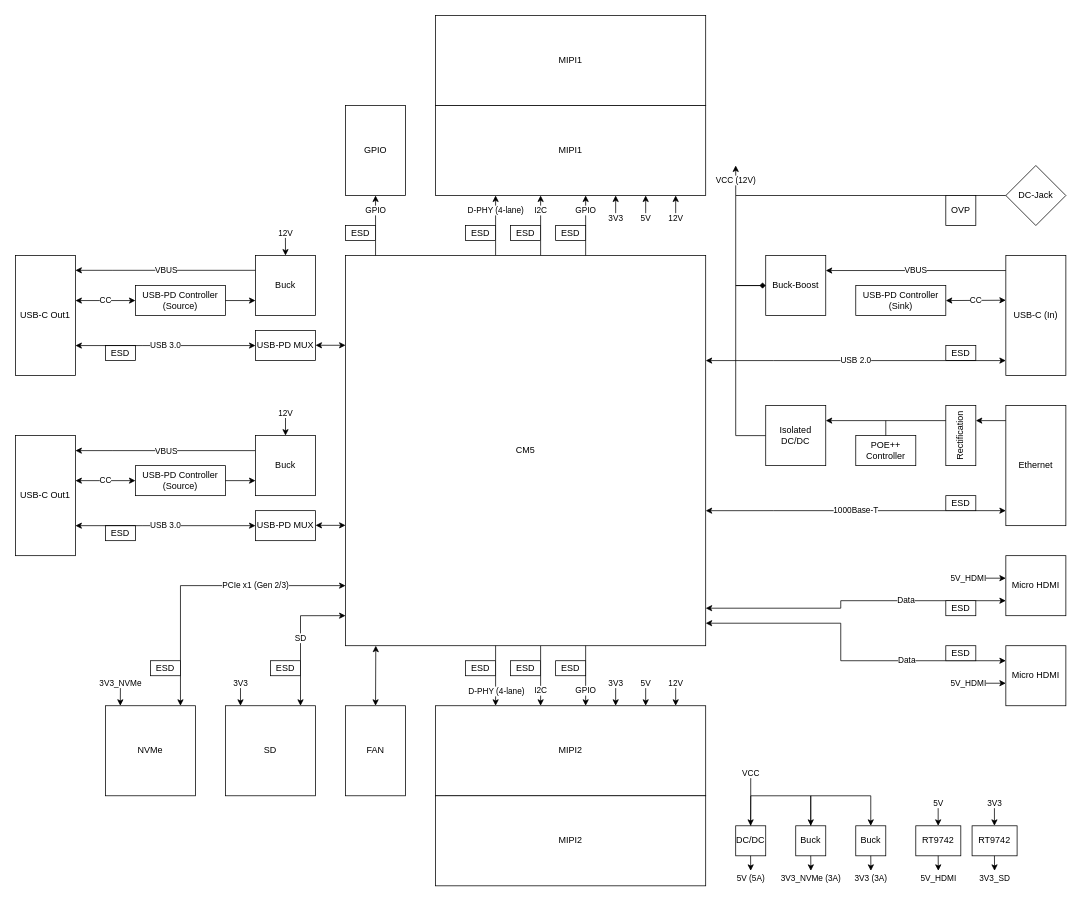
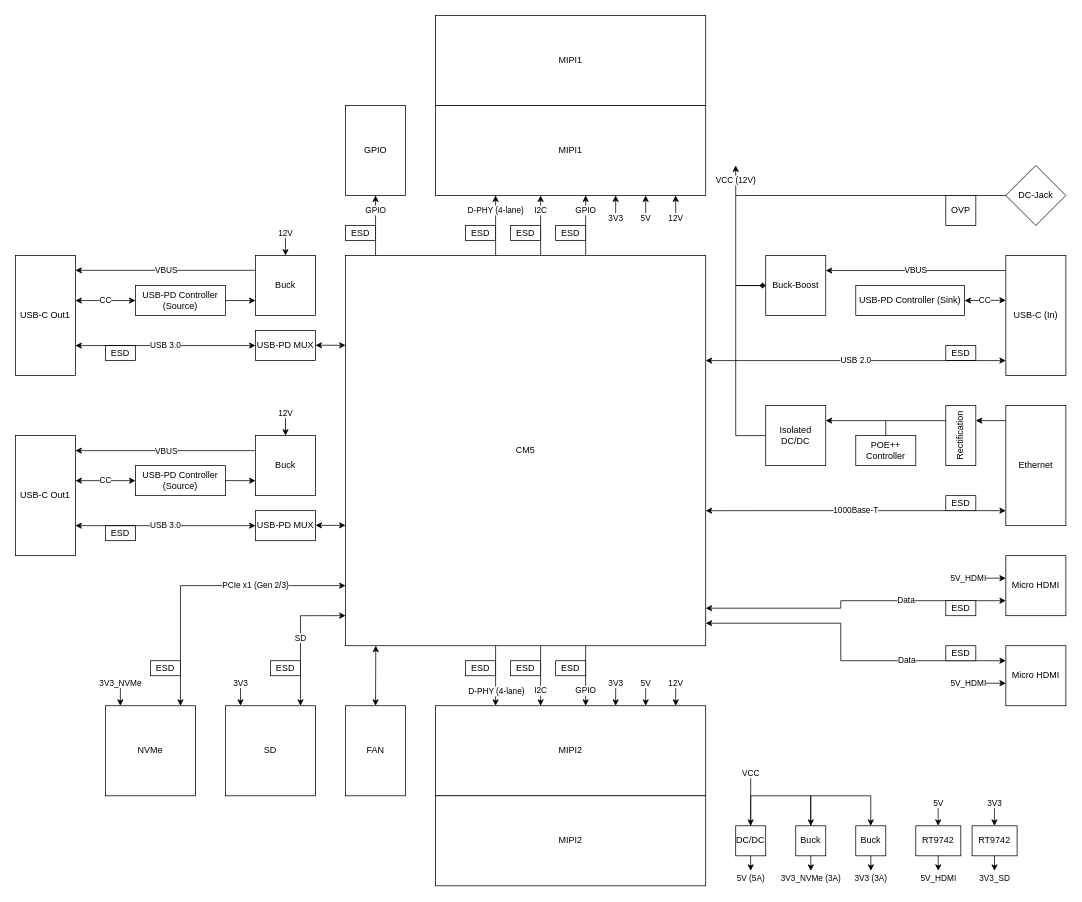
node "USB-PD Controller (Sink)": size 90x30 -> 109x30
